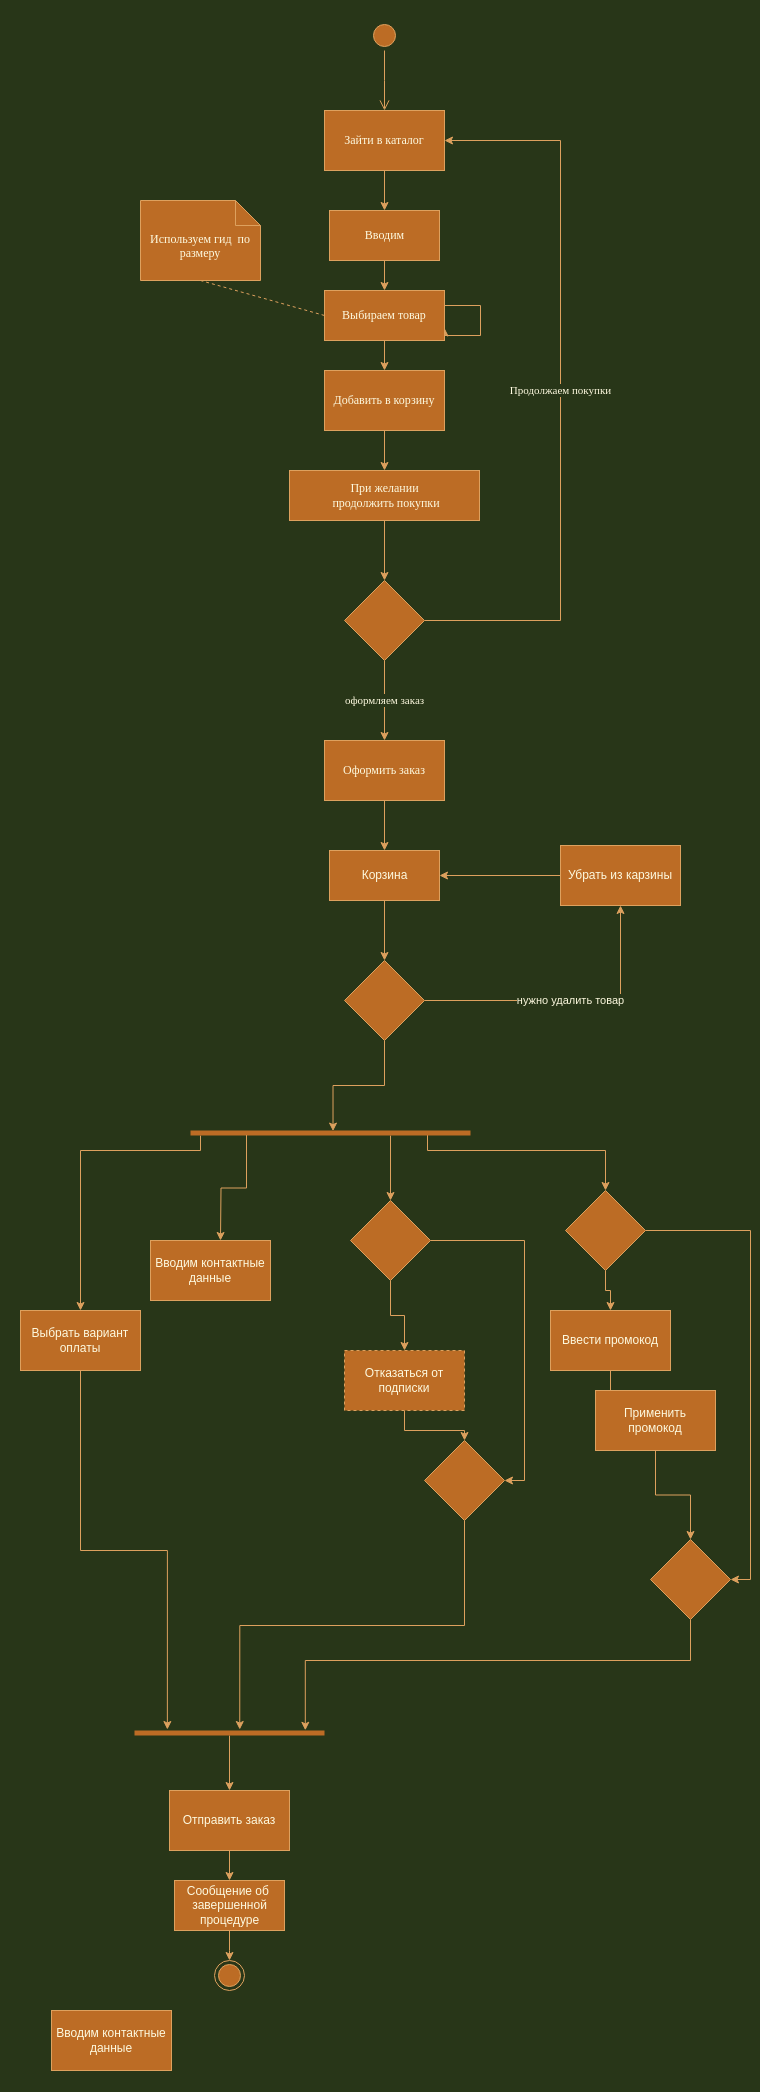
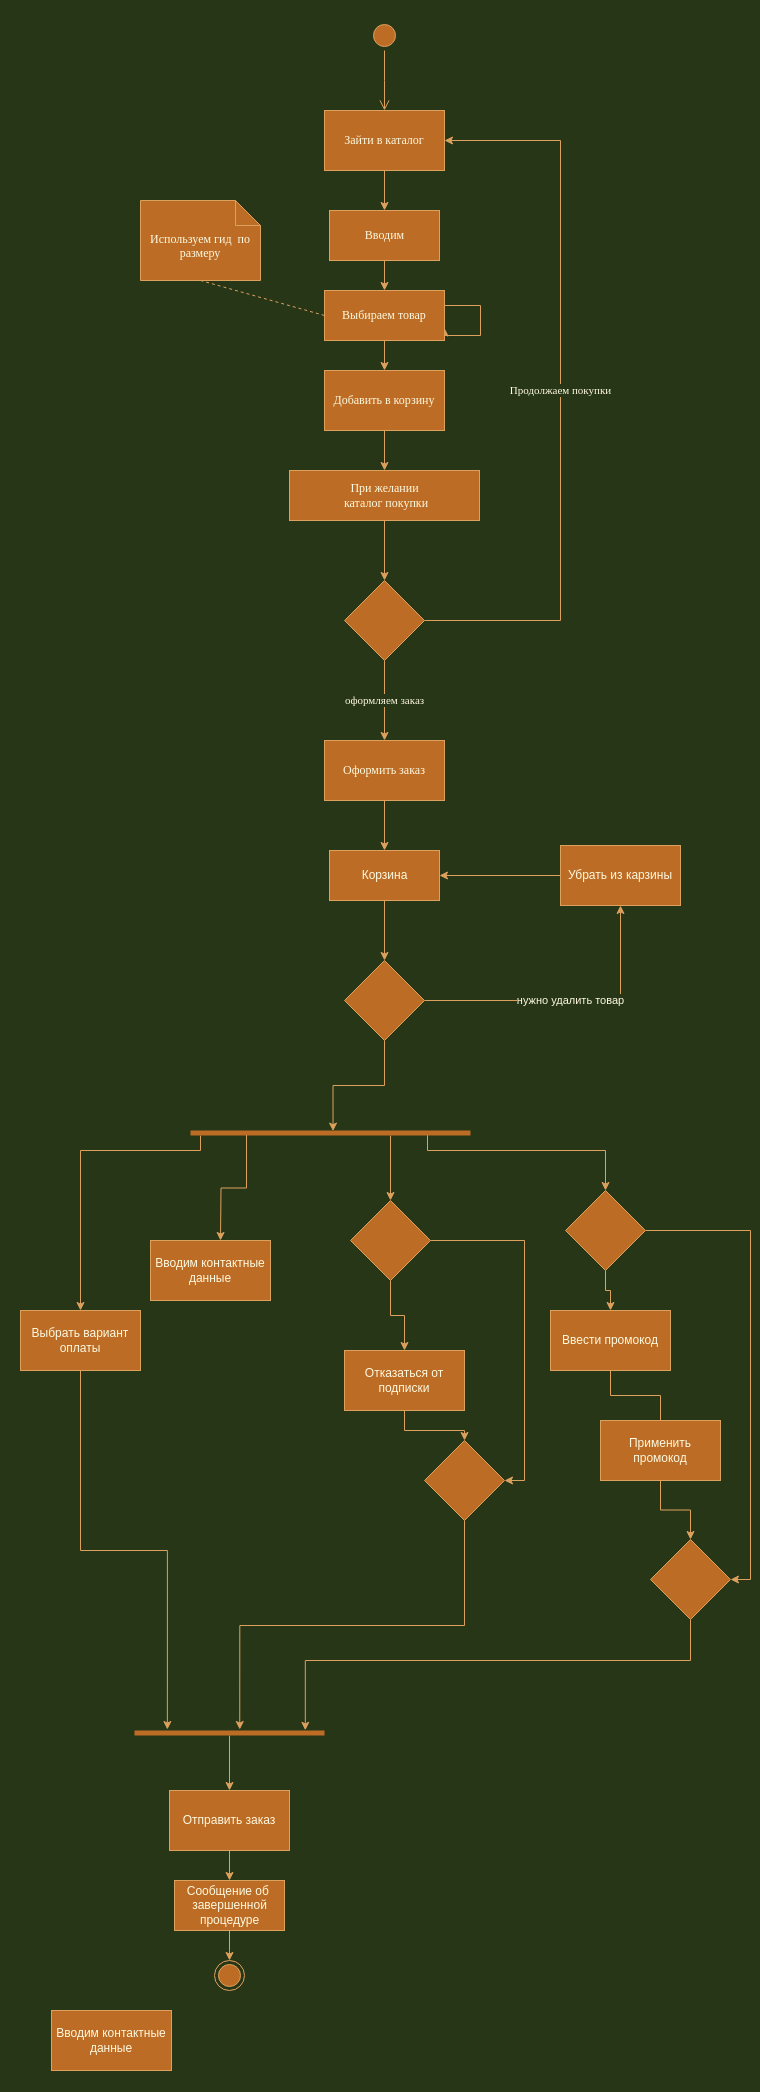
node "При желании продолжить покупки": label "При желании продолжить покупки" -> "При желании каталог покупки"
node "Отказаться от подписки": style dashed -> solid
node "Применить промокод": moved (656, 1421) -> (661, 1451)
